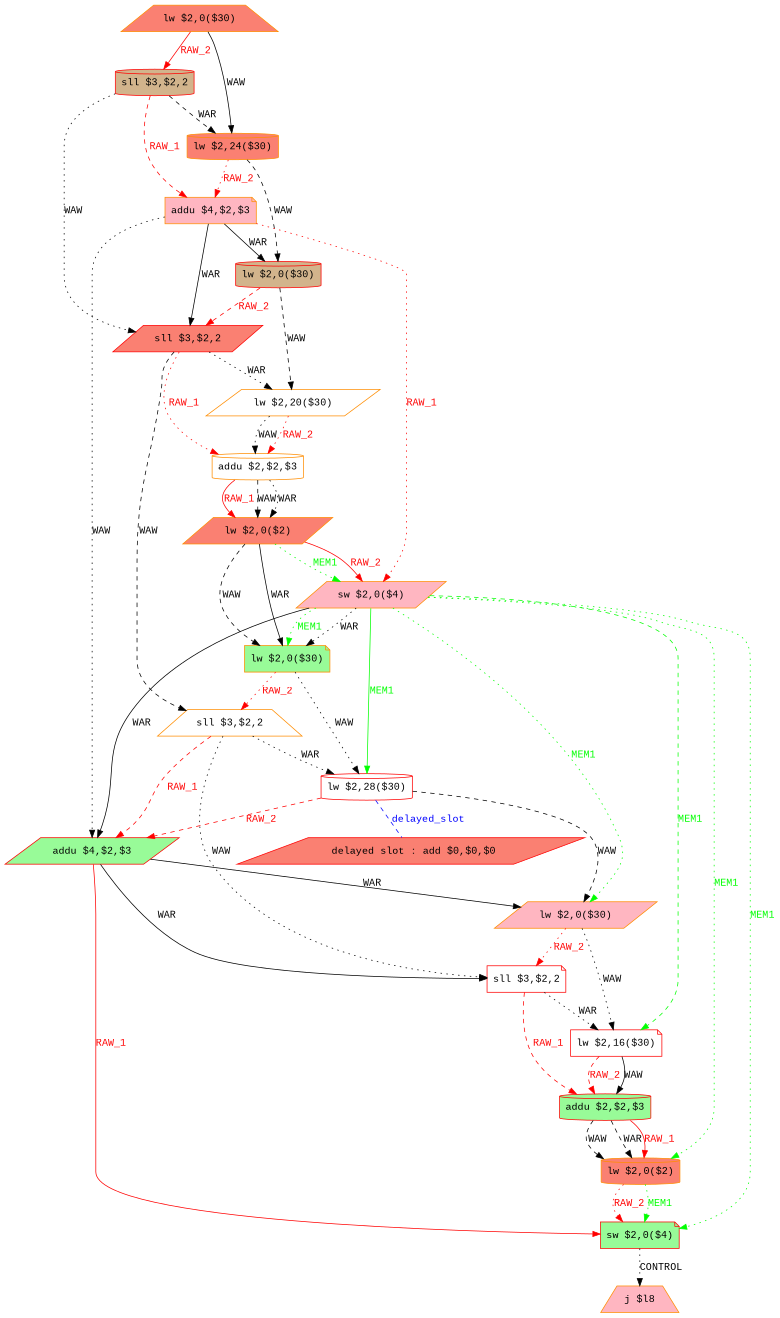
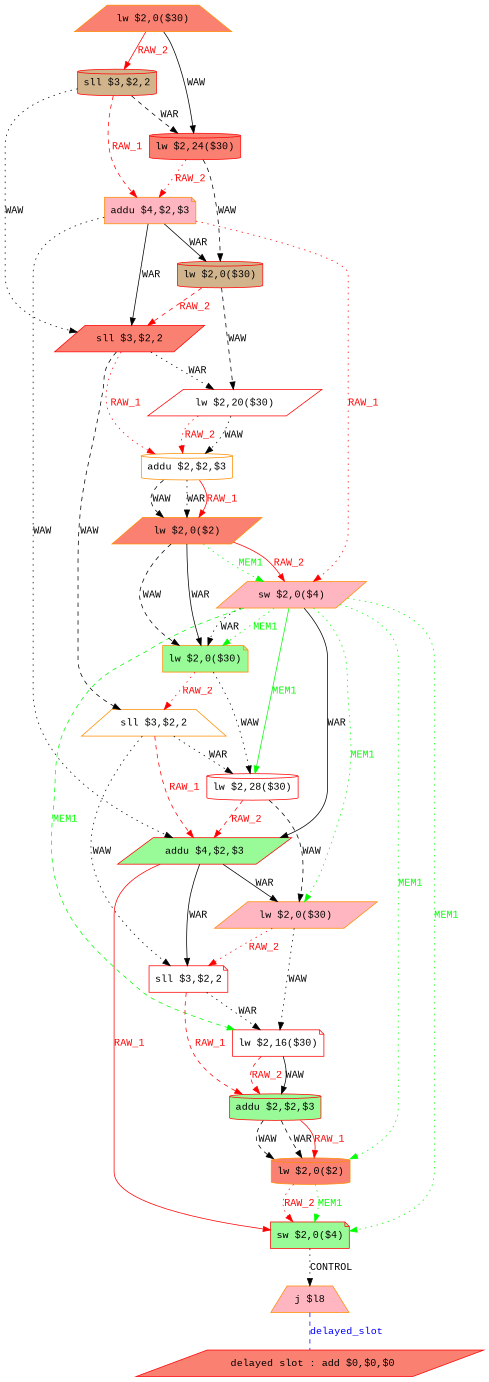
node "lw $2,24($30)": color darkorange -> red
node "lw $2,20($30)": color darkorange -> red
edge "lw $2,28($30)" -- "delayed slot : add $0,$0,$0": now "j $l8" -- "delayed slot : add $0,$0,$0"
